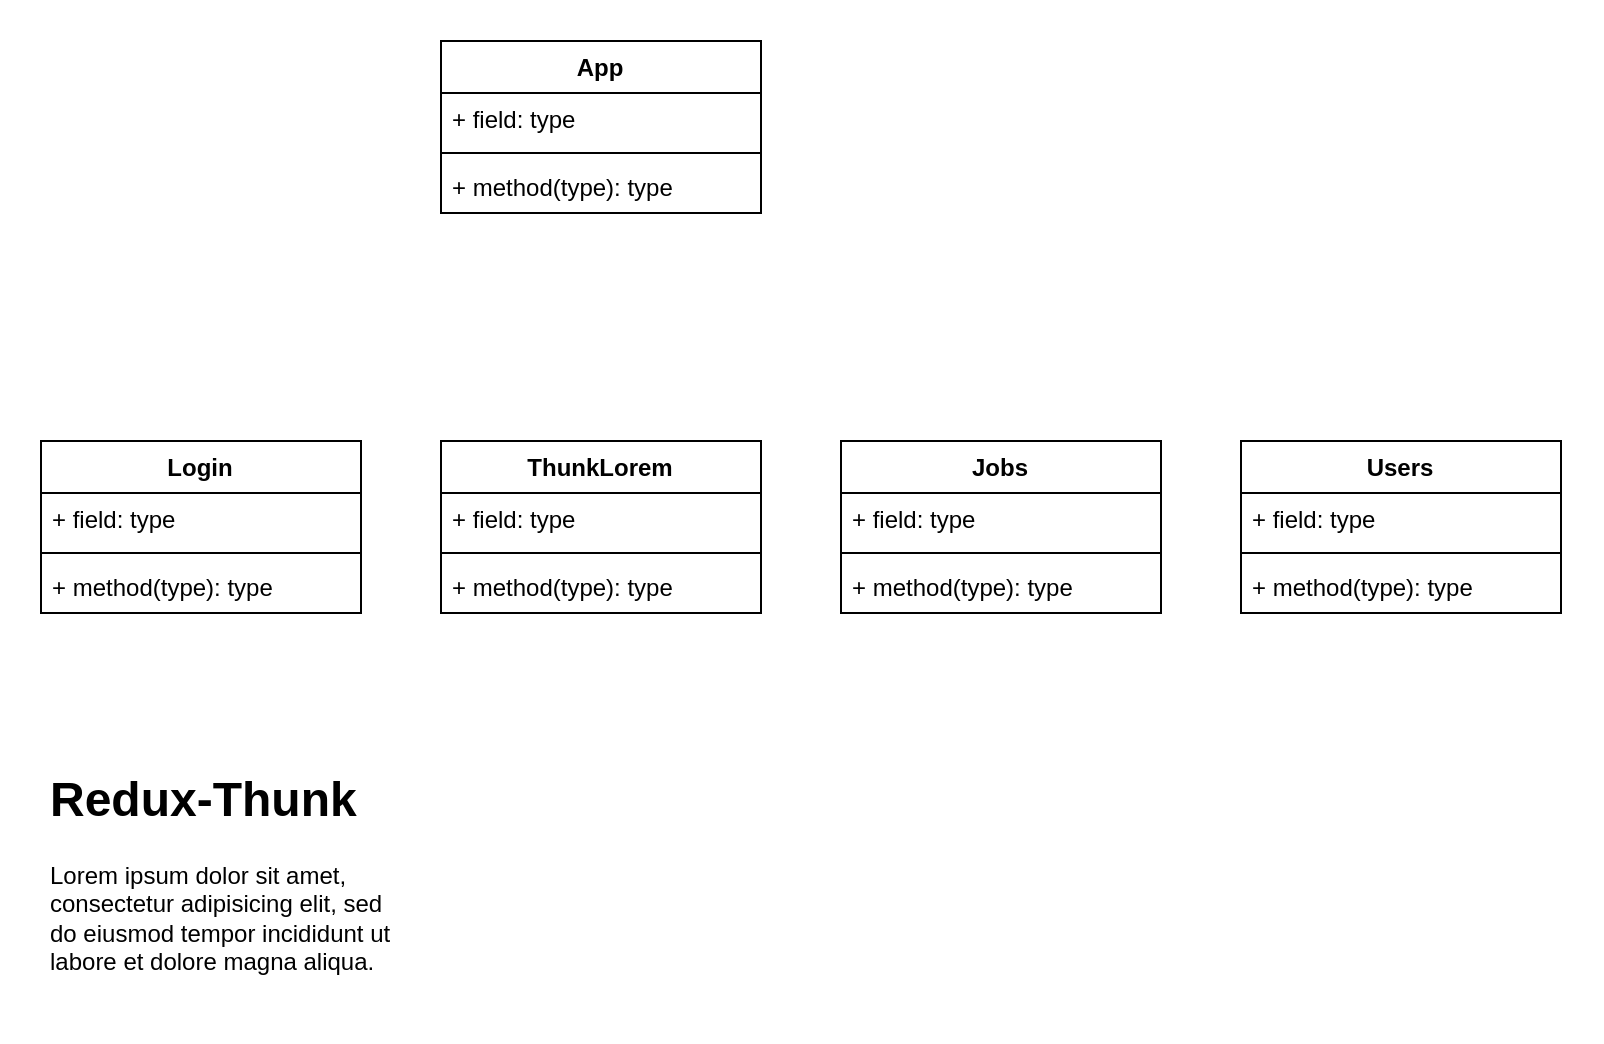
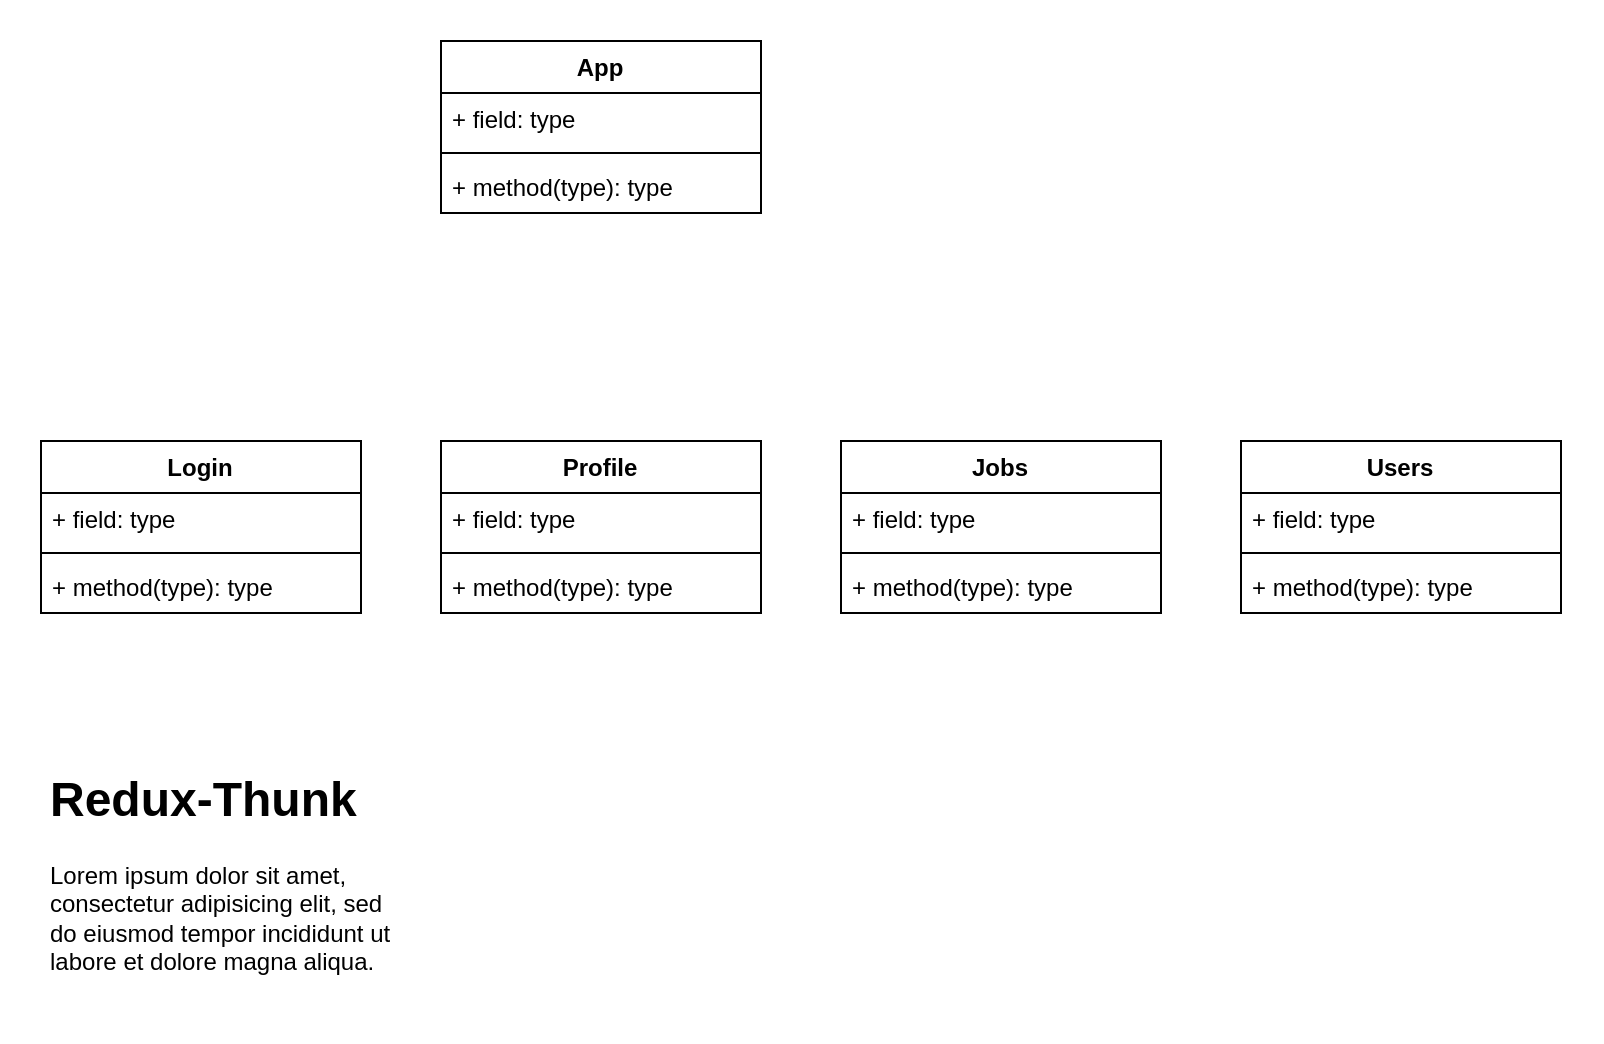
node "ThunkLorem": label "ThunkLorem" -> "Profile"
